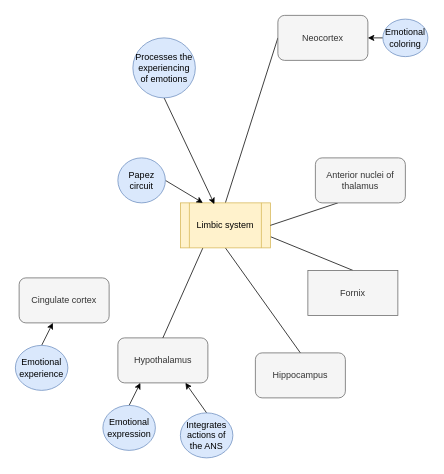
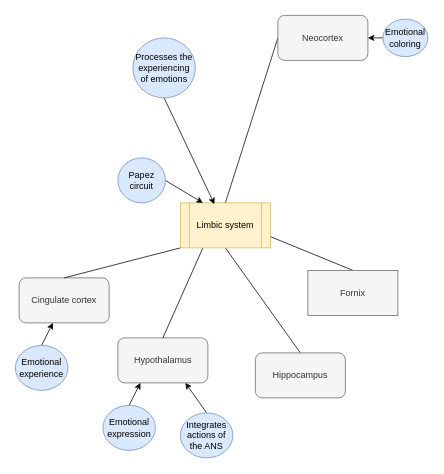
node "Anterior nuclei of thalamus": removed
edge "Anterior nuclei of thalamus" -- "Limbic system": removed
edge "Limbic system" -- "Cingulate cortex": added
